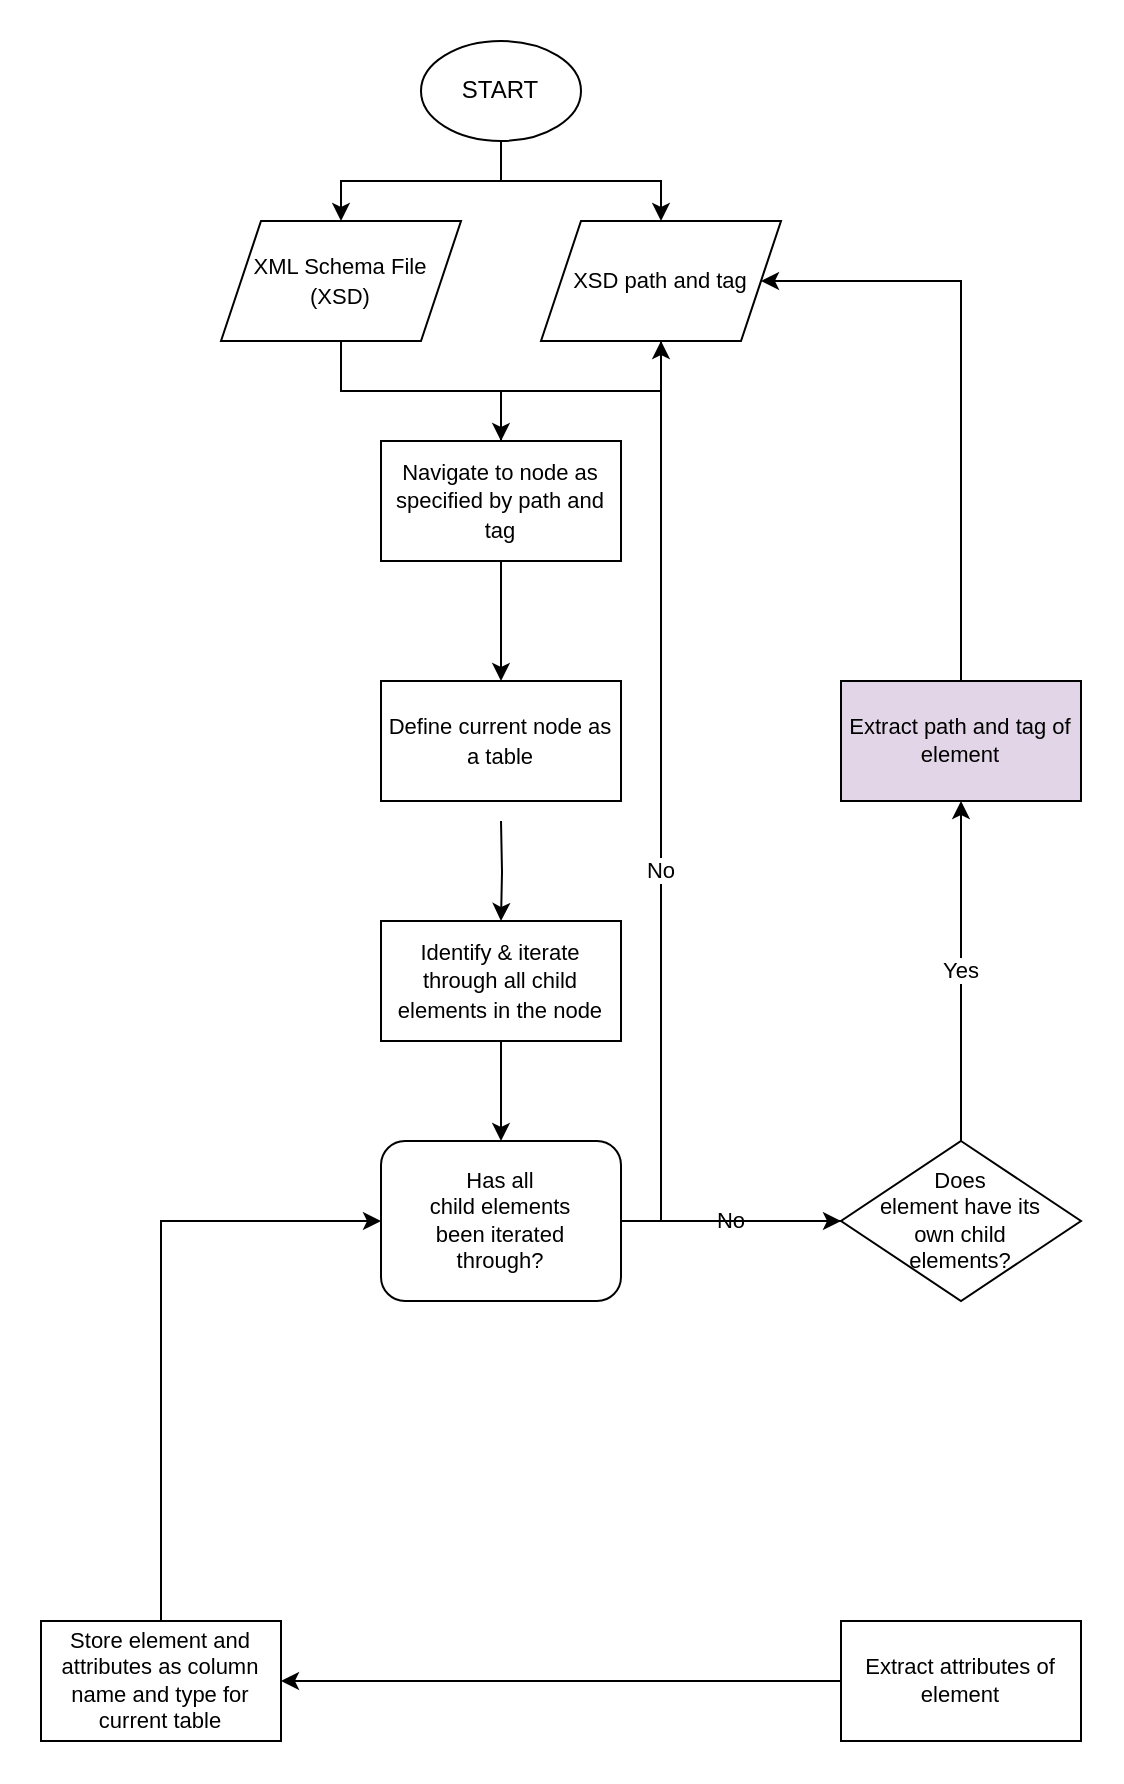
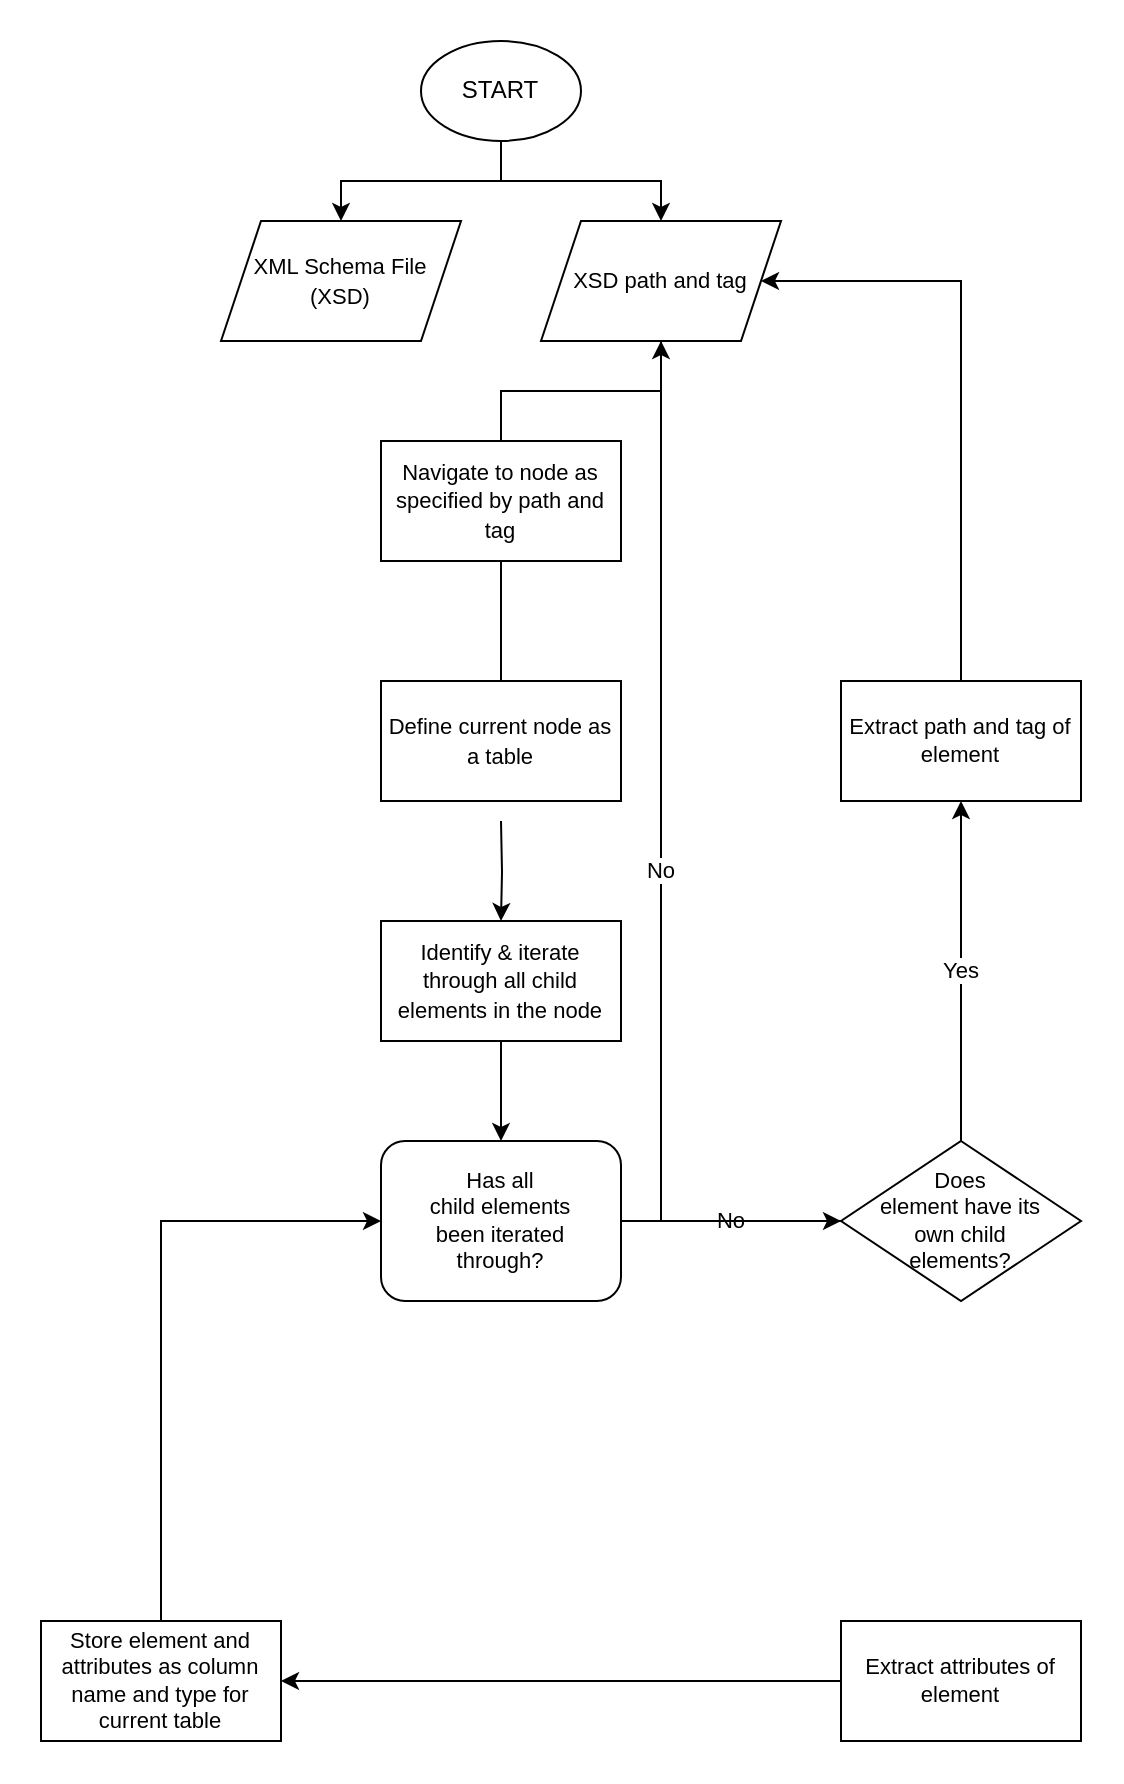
edge "XML Schema File (XSD)" -> "Navigate to node as specified by path and tag": removed
edge "Navigate to node as specified by path and tag" -> "Define current node as a table": arrowhead classic -> none
node "Extract path and tag of element": fillcolor #e1d5e7 -> #ffffff
